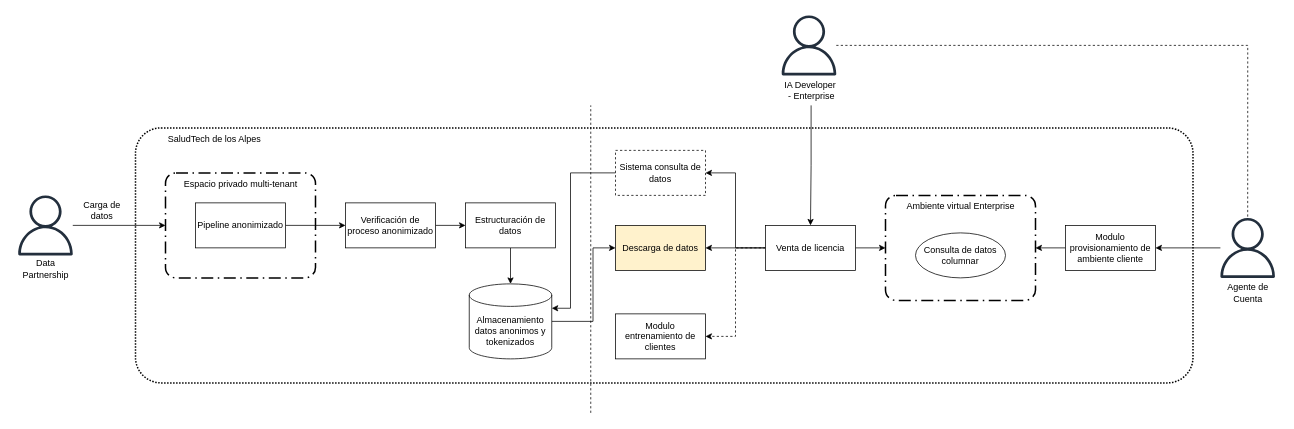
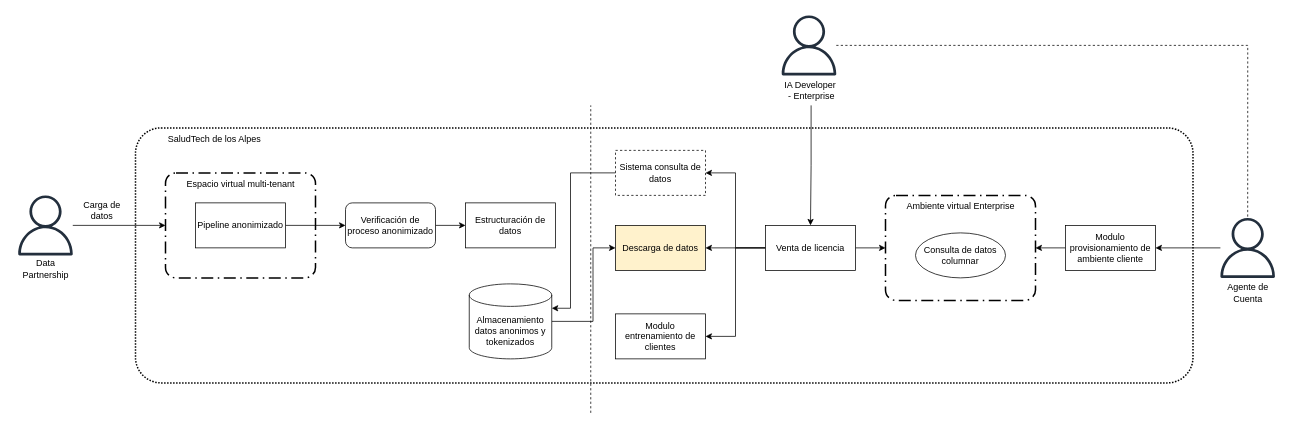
node "Espacio privado multi-tenant": label "Espacio privado multi-tenant" -> "Espacio virtual multi-tenant"
node "Verificación de proceso anonimizado": shape rectangle -> rounded rectangle
edge "Estructuración de datos" -> "Almacenamiento datos anonimos y tokenizados": removed
edge "Venta de licencia" -> "Modulo entrenamiento de clientes": style dashed -> solid
